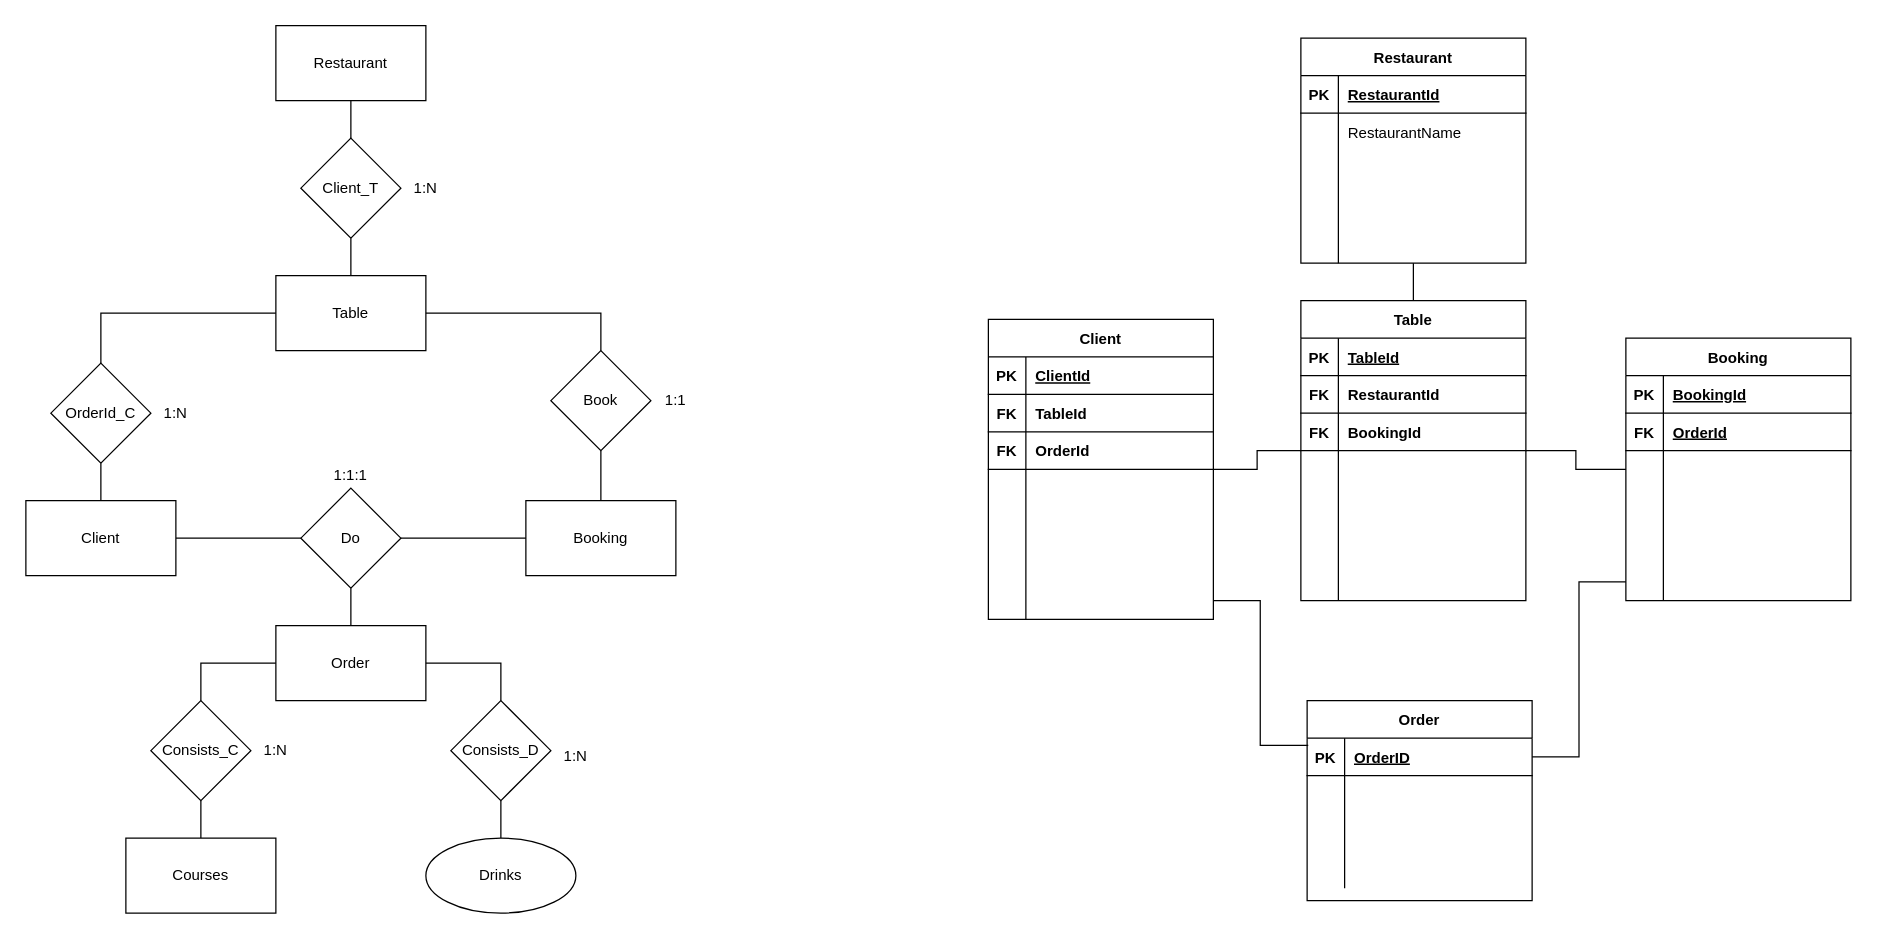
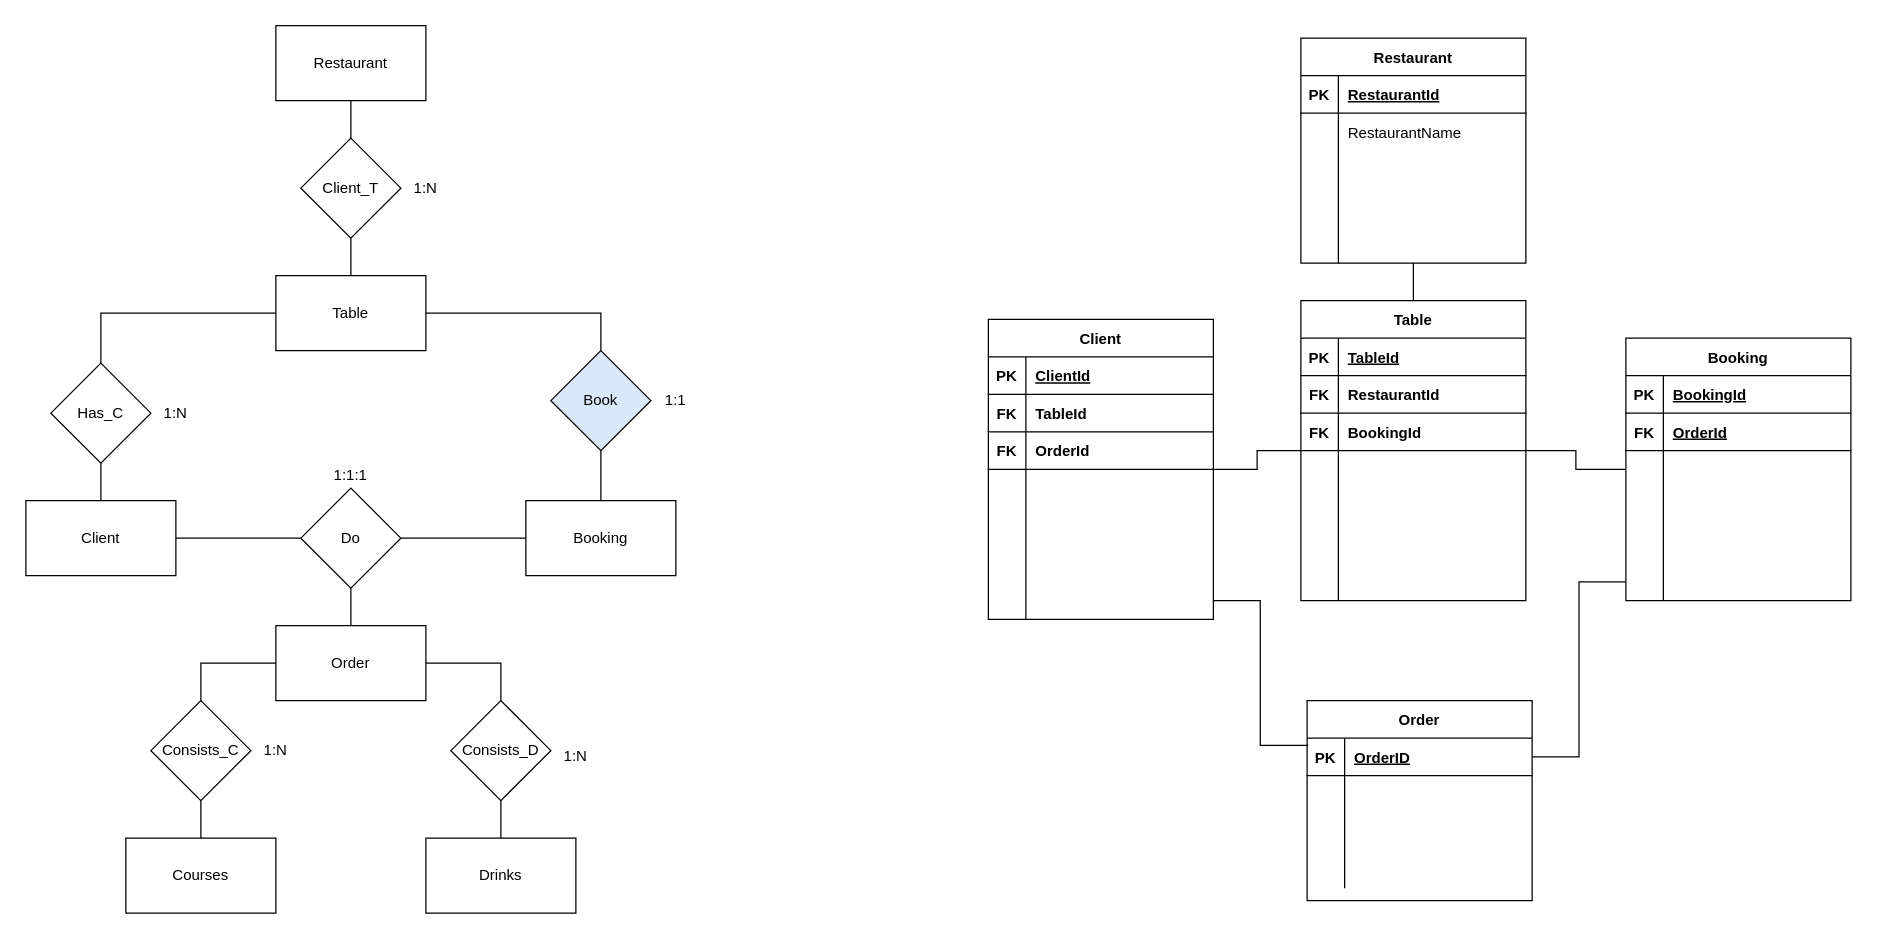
node "Book": fillcolor #ffffff -> #dae8fc
node "OrderId_C": label "OrderId_C" -> "Has_C"
node "Drinks": shape ellipse -> rectangle
